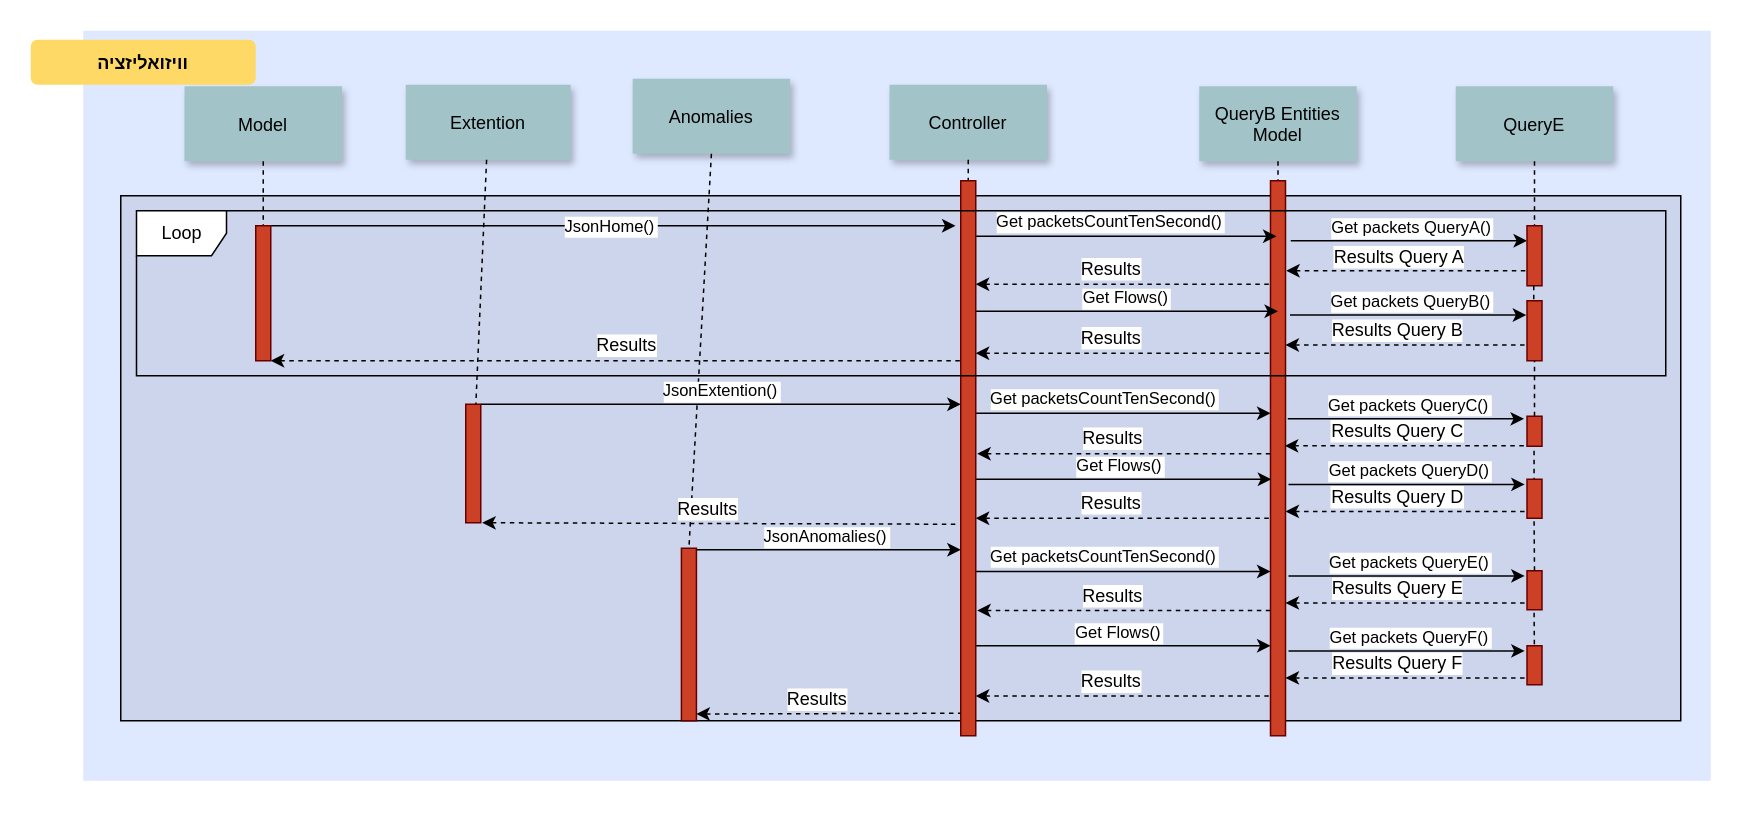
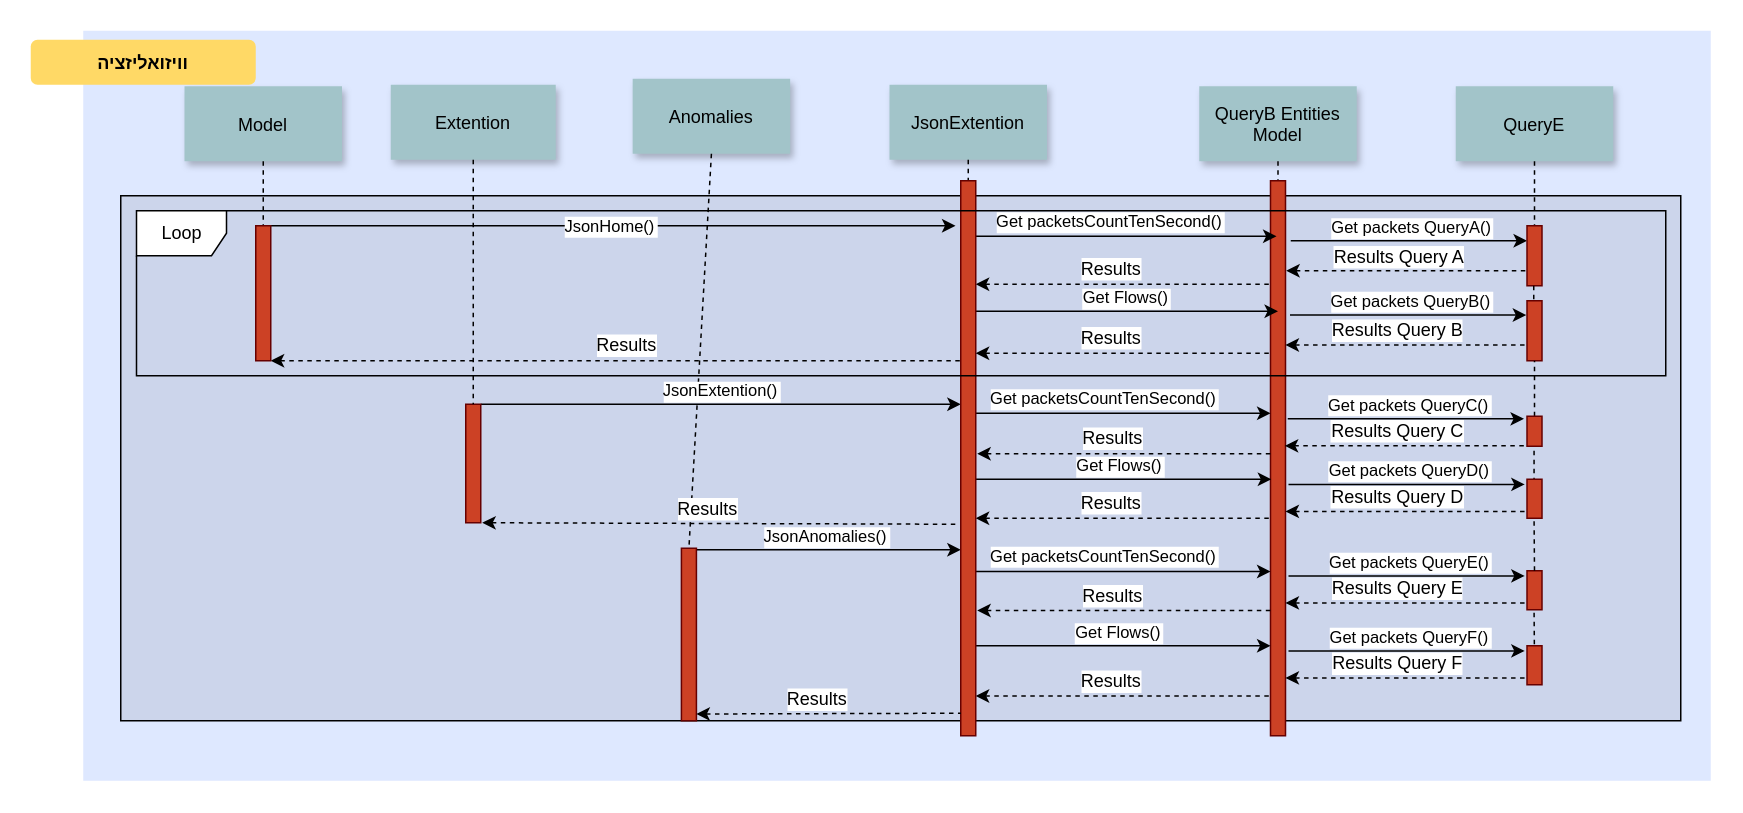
node "Extention": moved (488, 122) -> (473, 122)
node "Controller": label "Controller" -> "JsonExtention"
